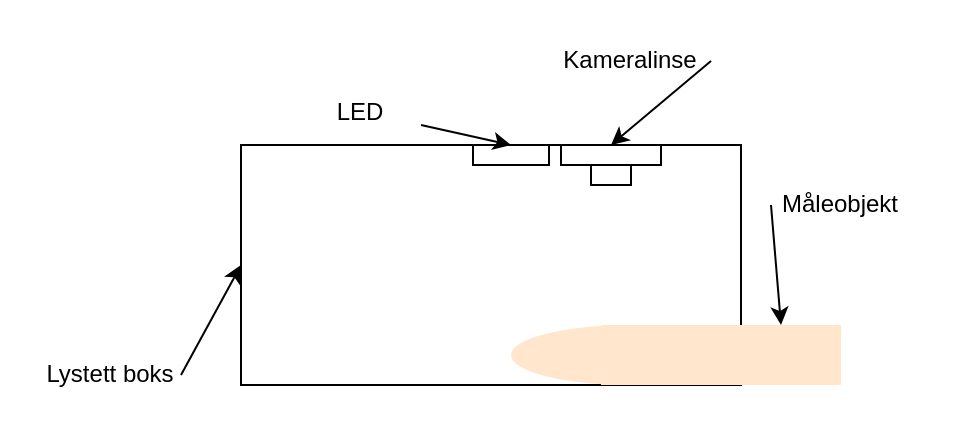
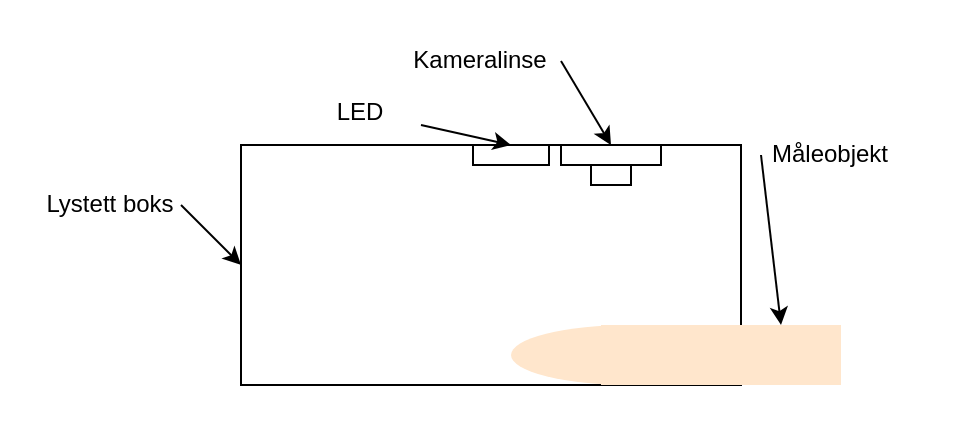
node "Kameralinse": moved (631, 61) -> (481, 61)
node "Måleobjekt": moved (841, 205) -> (831, 155)
node "Lystett boks": moved (111, 375) -> (111, 205)
